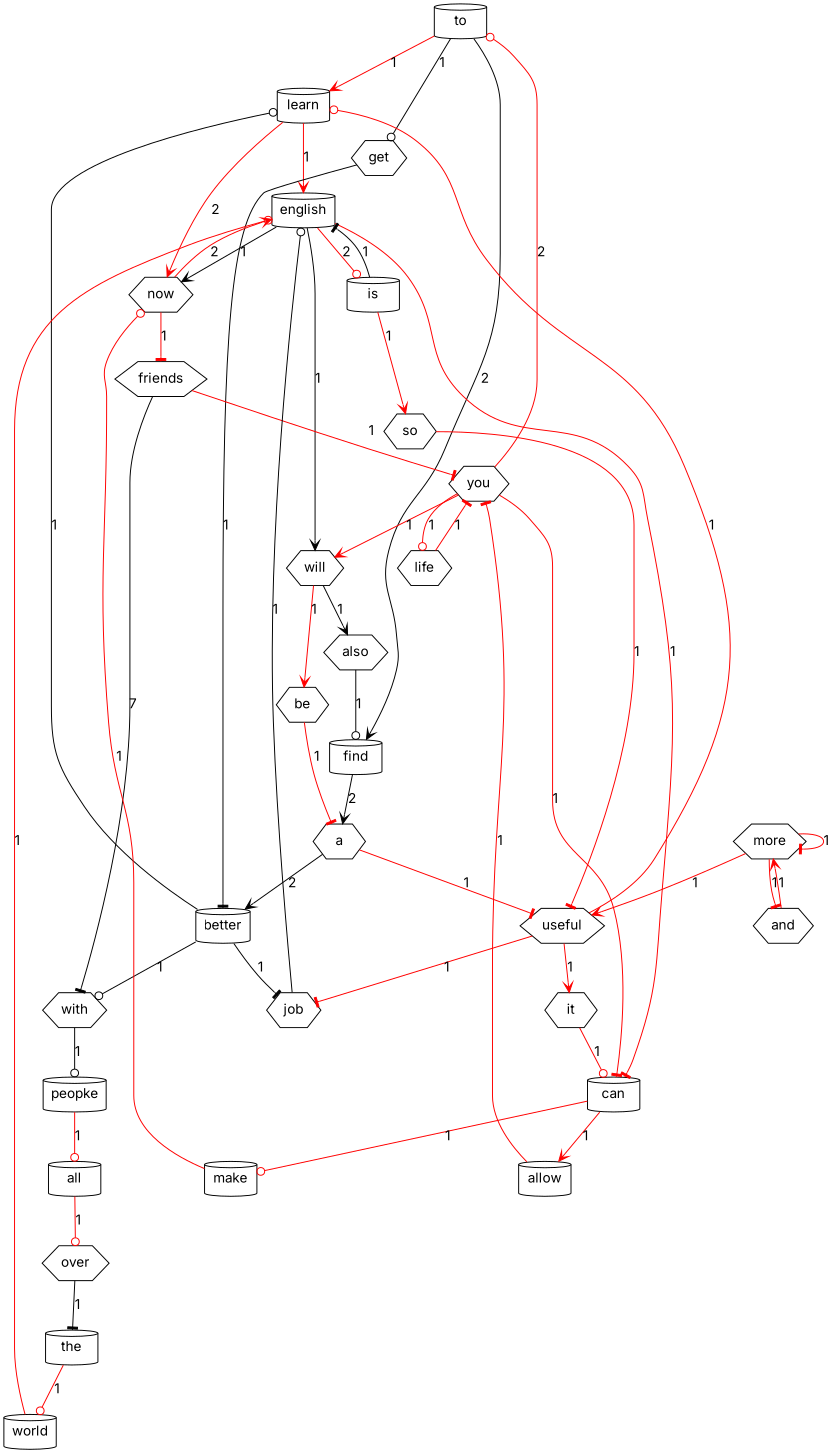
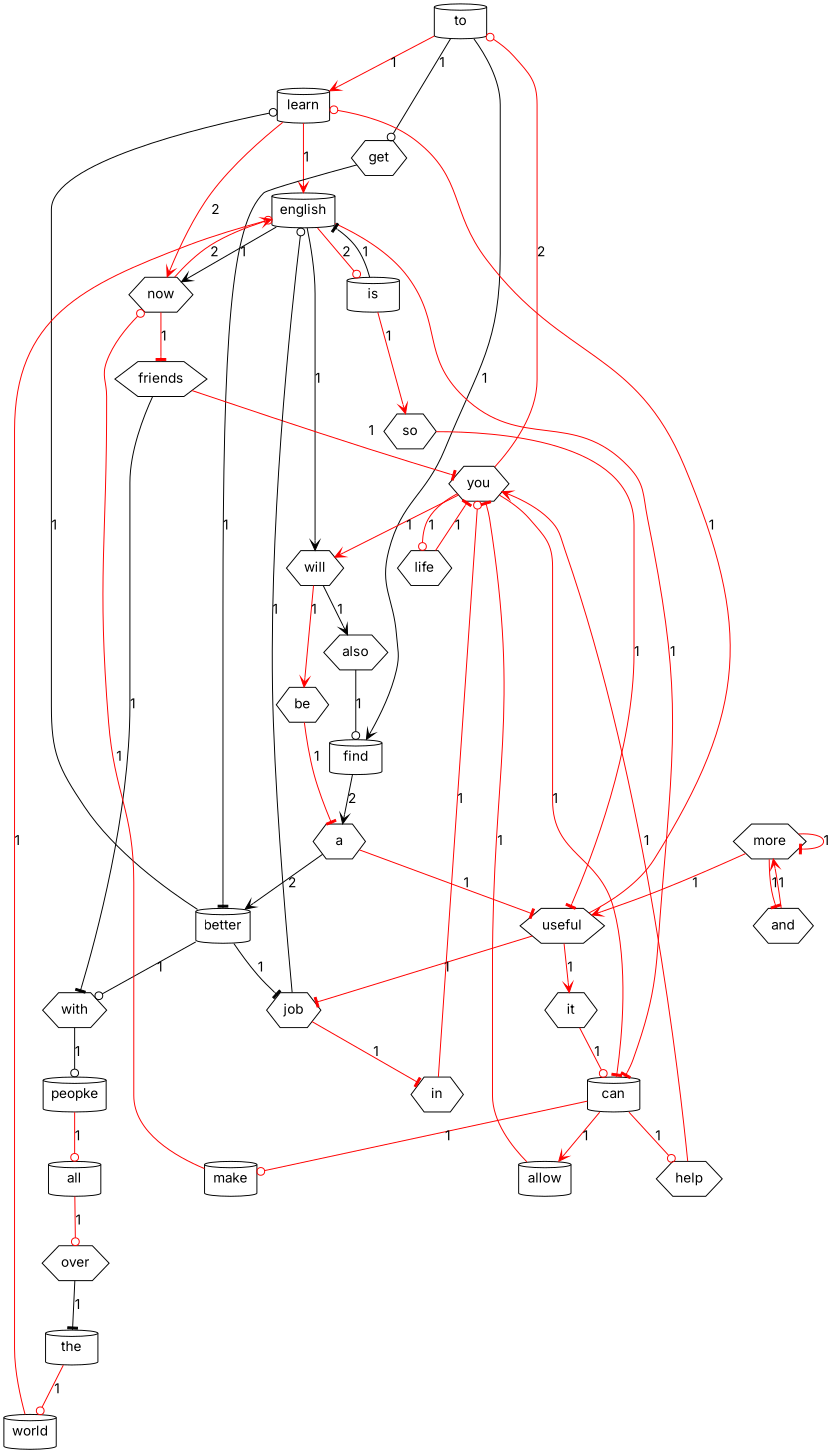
edge "to" -> "find": label "2" -> "1"
edge "friends" -> "with": label "7" -> "1"
node "in": added
node "help": added
